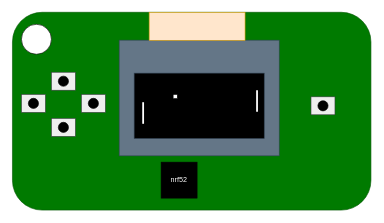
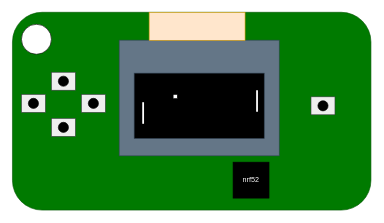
node "nrf52": moved (179, 180) -> (251, 180)
